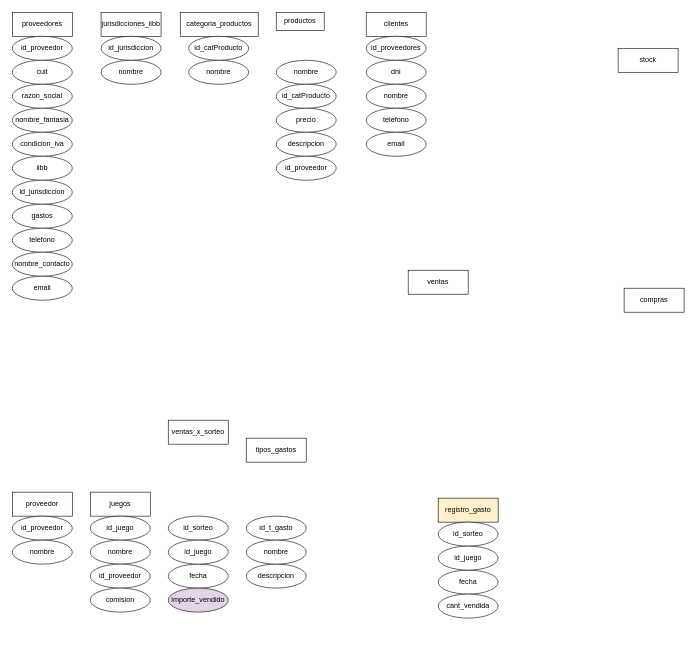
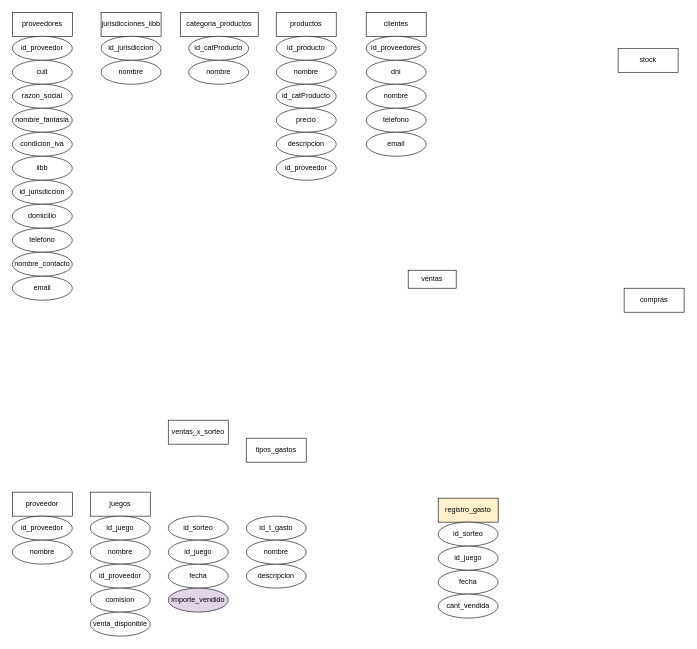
node "productos": size 48x18 -> 60x24
node "id_producto": added
node "gastos": label "gastos" -> "domicilio"
node "ventas": size 60x24 -> 48x18
node "venta_disponible": added
